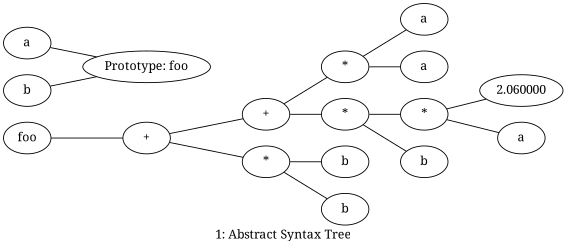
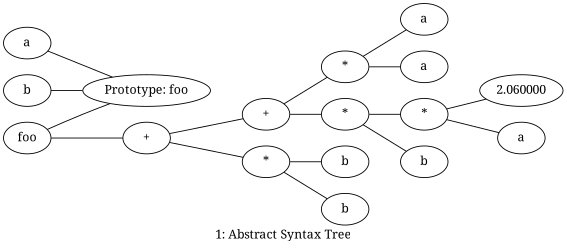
edge "Prototype: foo" -- "foo": added
